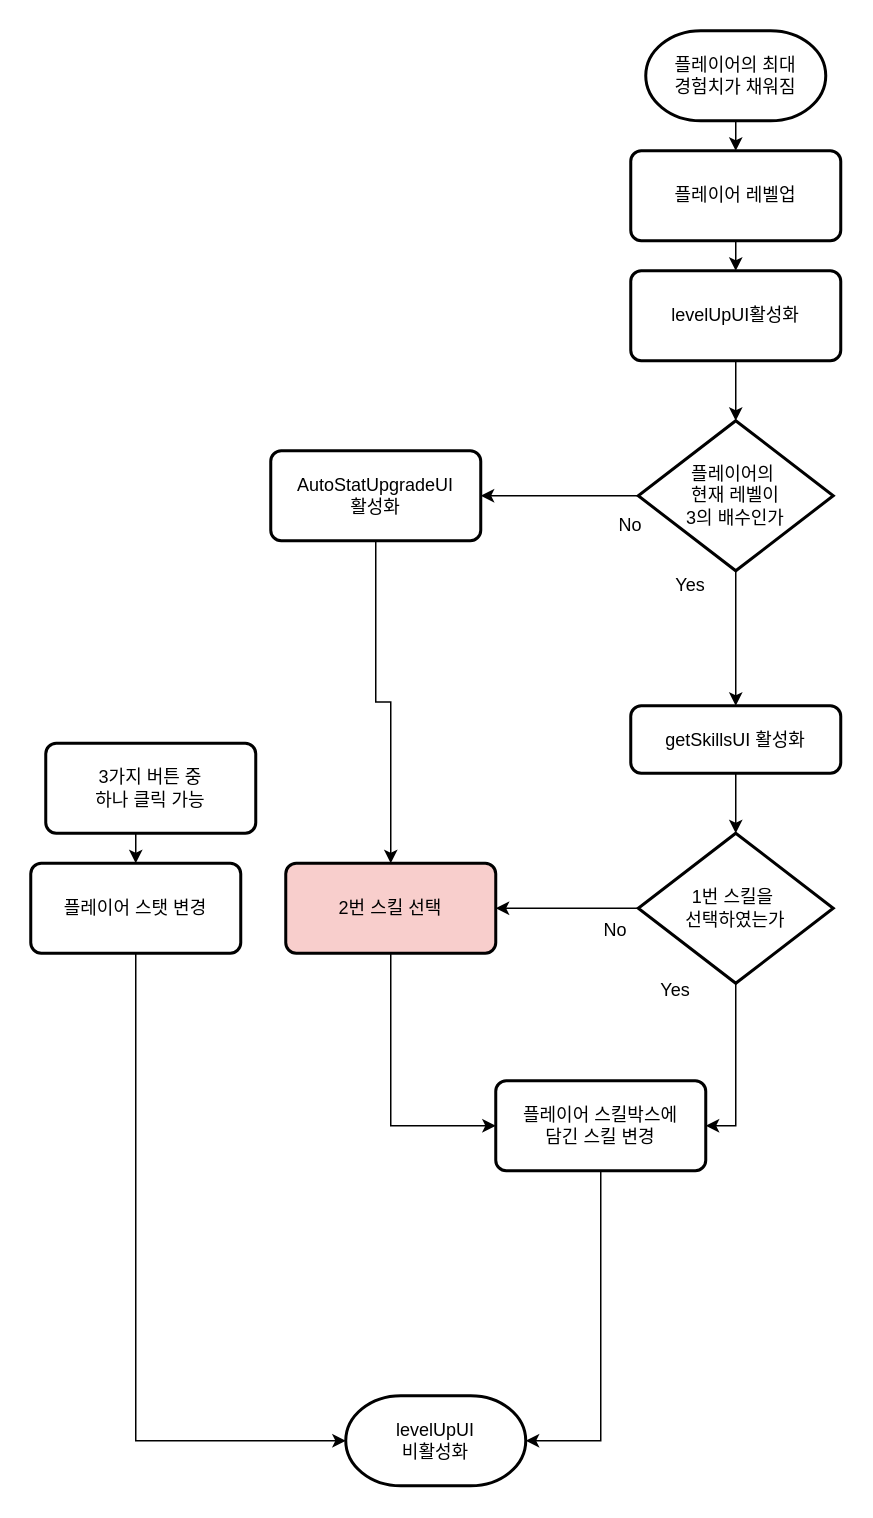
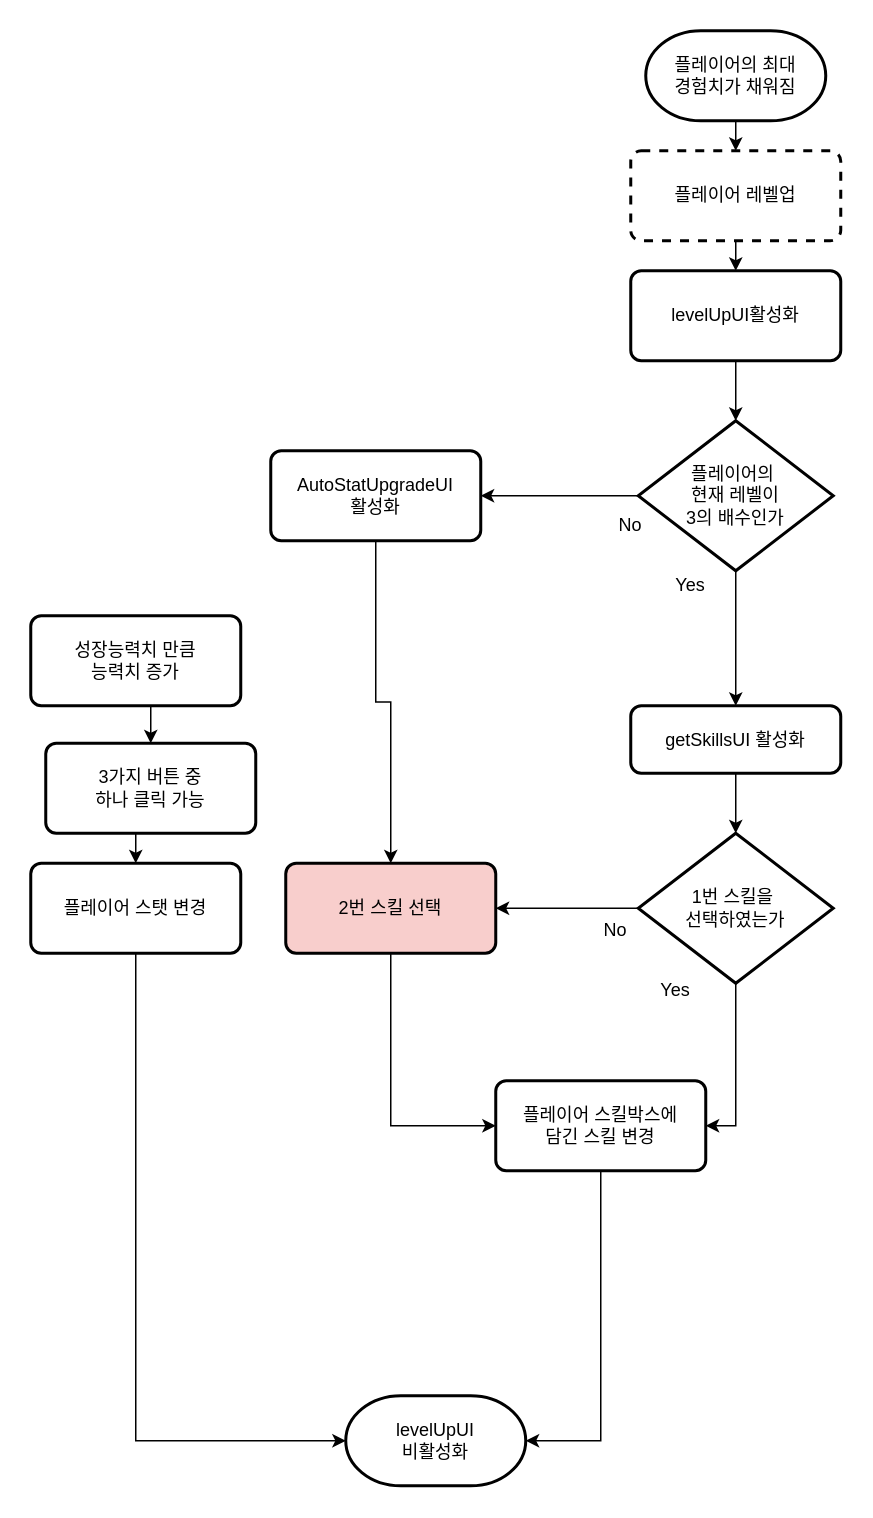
node "플레이어 레벨업": style solid -> dashed
node "성장능력치 만큼 능력치 증가": added
edge "성장능력치 만큼 능력치 증가" -> "3가지 버튼 중 하나 클릭 가능": added
